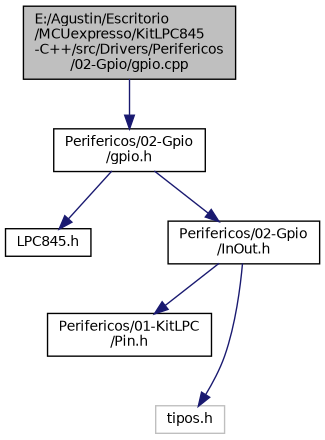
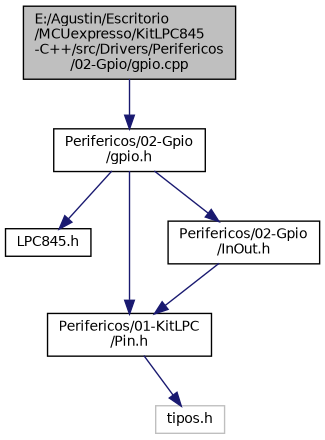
edge "Perifericos/02-Gpio /gpio.h" -> "Perifericos/01-KitLPC /Pin.h": added
edge "Perifericos/02-Gpio /InOut.h" -> "tipos.h": now "Perifericos/01-KitLPC /Pin.h" -> "tipos.h"
